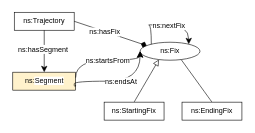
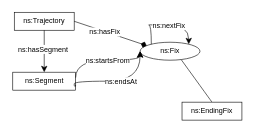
node "ns:Segment": fillcolor #fff2cc -> #ffffff
edge "ns:StartingFix" -> "ns:Fix": removed
node "ns:StartingFix": removed
